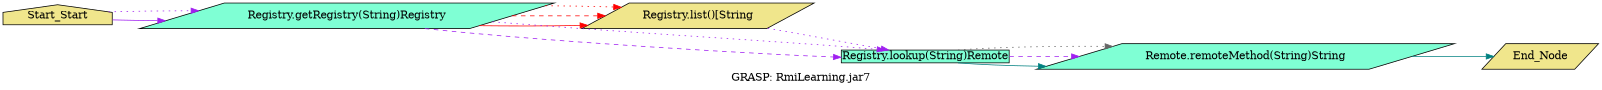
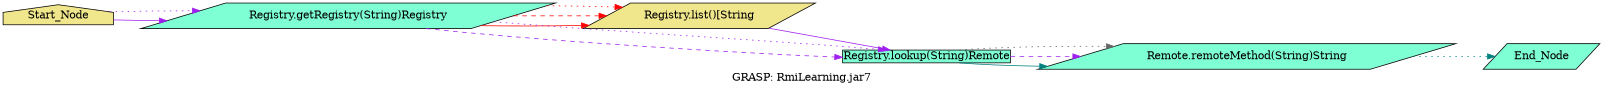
node "Start_Start": label "Start_Start" -> "Start_Node"
edge "Registry.list()[String" -> "Registry.lookup(String)Remote": style dotted -> solid
edge "Remote.remoteMethod(String)String" -> "End_Node": style solid -> dotted
node "End_Node": fillcolor khaki -> aquamarine
